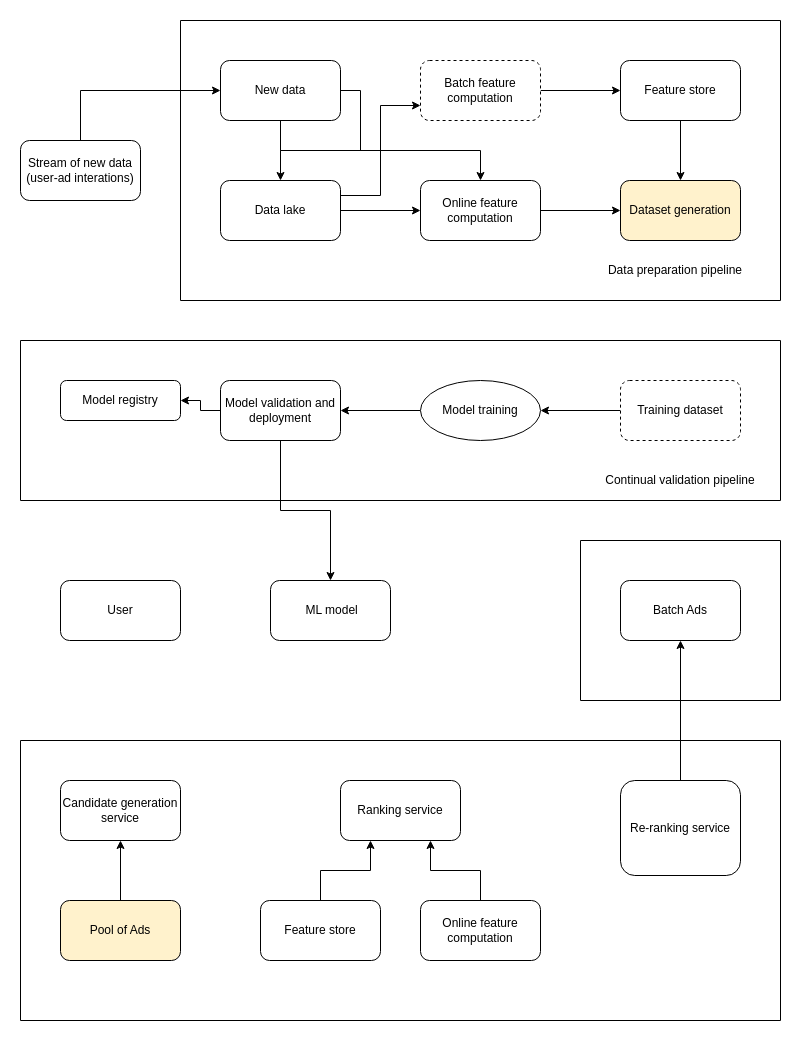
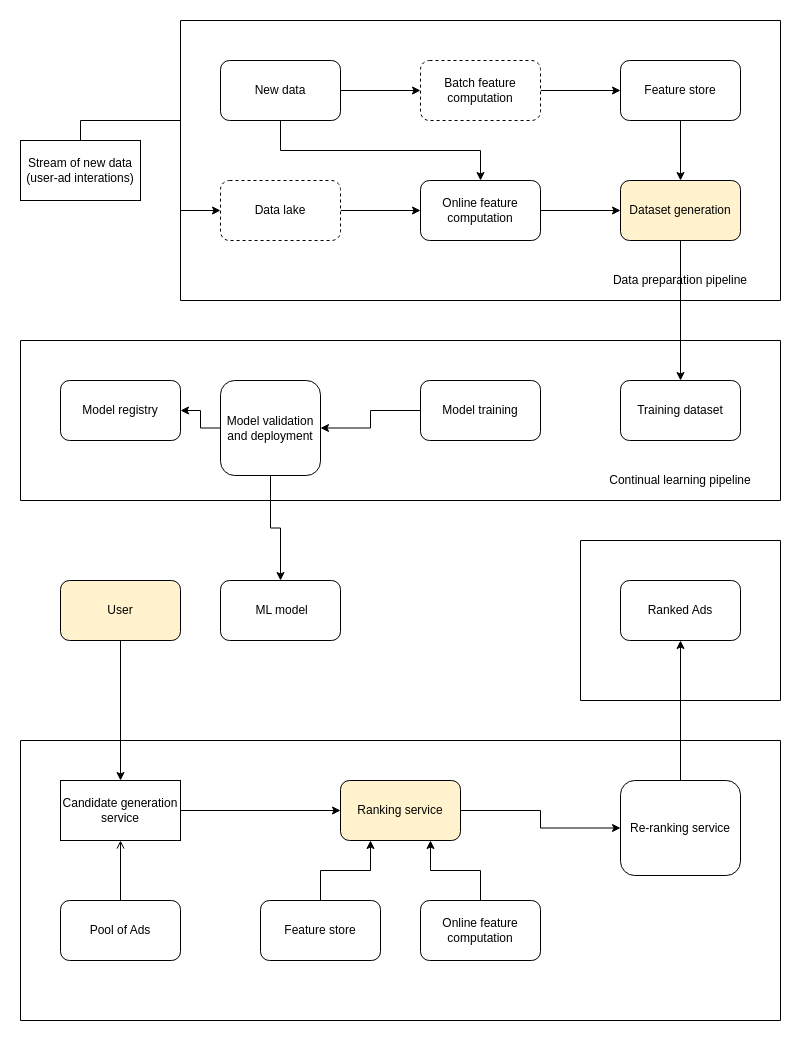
edge "Stream of new data (user-ad interations)" -> "New data": now "Stream of new data (user-ad interations)" -> "Data lake"
edge "New data" -> "Data lake": now "New data" -> "Batch feature computation"
edge "Data lake" -> "Batch feature computation": removed
node "Stream of new data (user-ad interations)": shape rounded rectangle -> rectangle
node "Data lake": style solid -> dashed
node "Data preparation pipeline": moved (676, 271) -> (681, 281)
edge "Dataset generation" -> "Training dataset": added
node "Model registry": size 120x40 -> 120x60
node "Model validation and deployment": size 120x60 -> 100x95
node "Model training": shape ellipse -> rounded rectangle
edge "Training dataset" -> "Model training": removed
node "Training dataset": style dashed -> solid
node "Continual validation pipeline": label "Continual validation pipeline" -> "Continual learning pipeline"
node "User": fillcolor #ffffff -> #fff2cc
node "ML model": moved (331, 611) -> (281, 611)
node "Batch Ads": label "Batch Ads" -> "Ranked Ads"
edge "User" -> "Candidate generation service": added
node "Candidate generation service": shape rounded rectangle -> rectangle
edge "Candidate generation service" -> "Ranking service": added
node "Ranking service": fillcolor #ffffff -> #fff2cc
edge "Ranking service" -> "Re-ranking service": added
edge "Pool of Ads" -> "Candidate generation service": arrowhead classic -> open
node "Pool of Ads": fillcolor #fff2cc -> #ffffff
